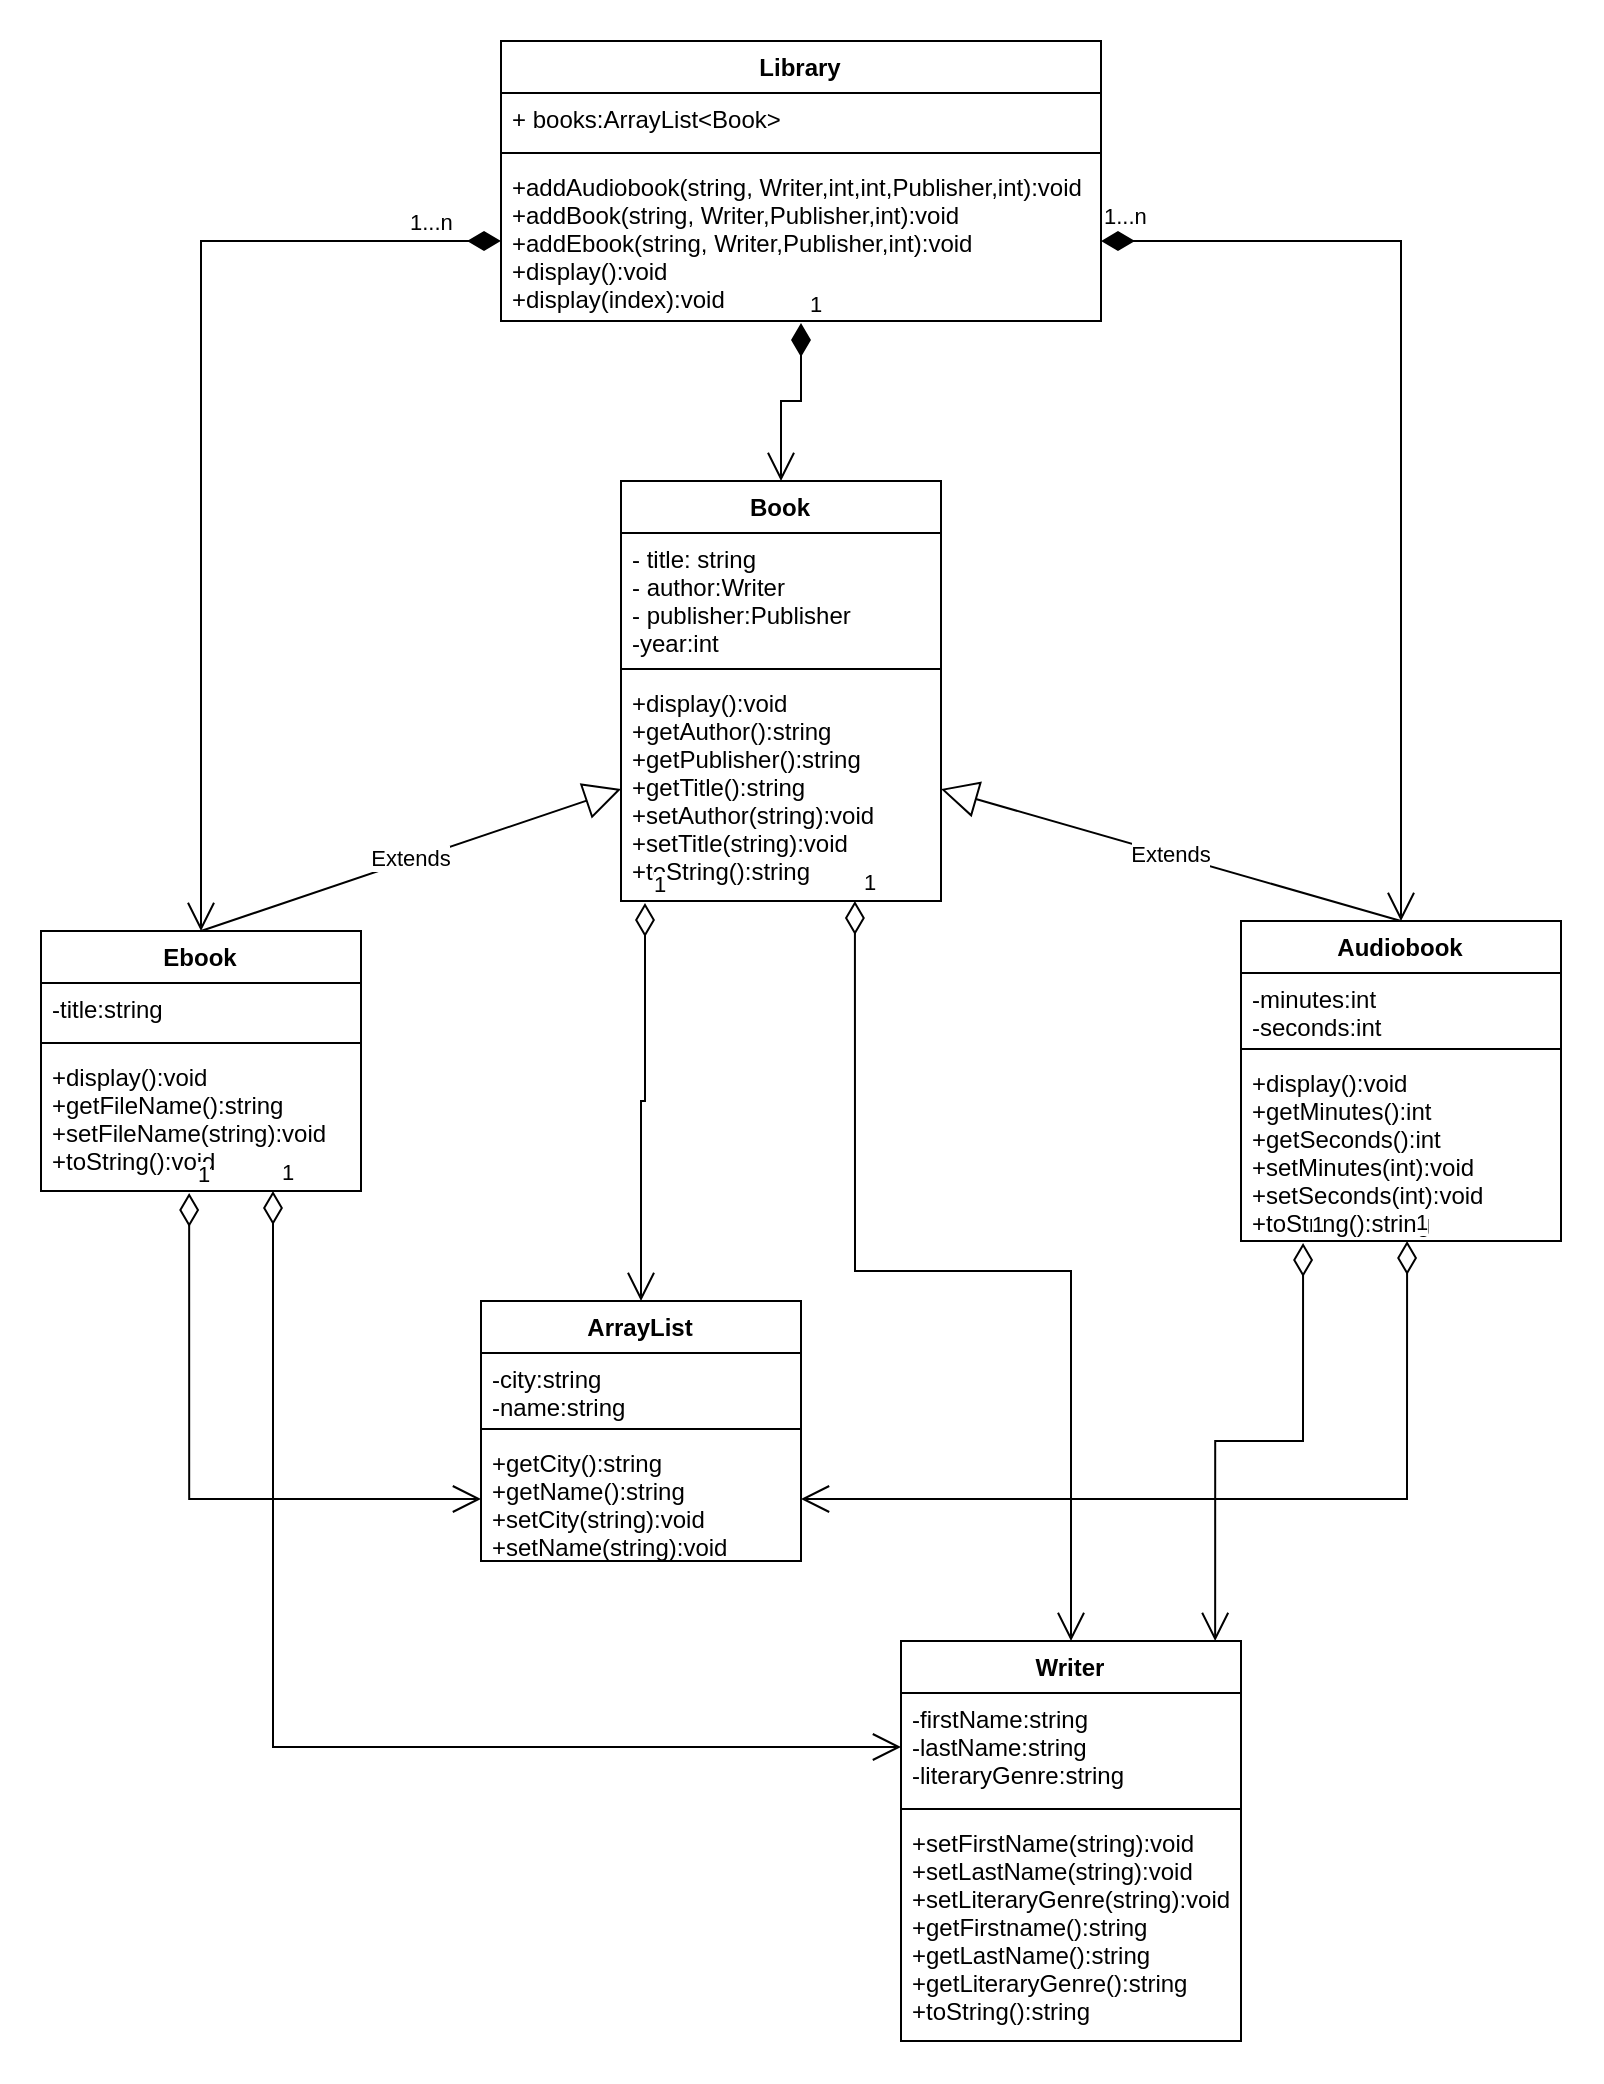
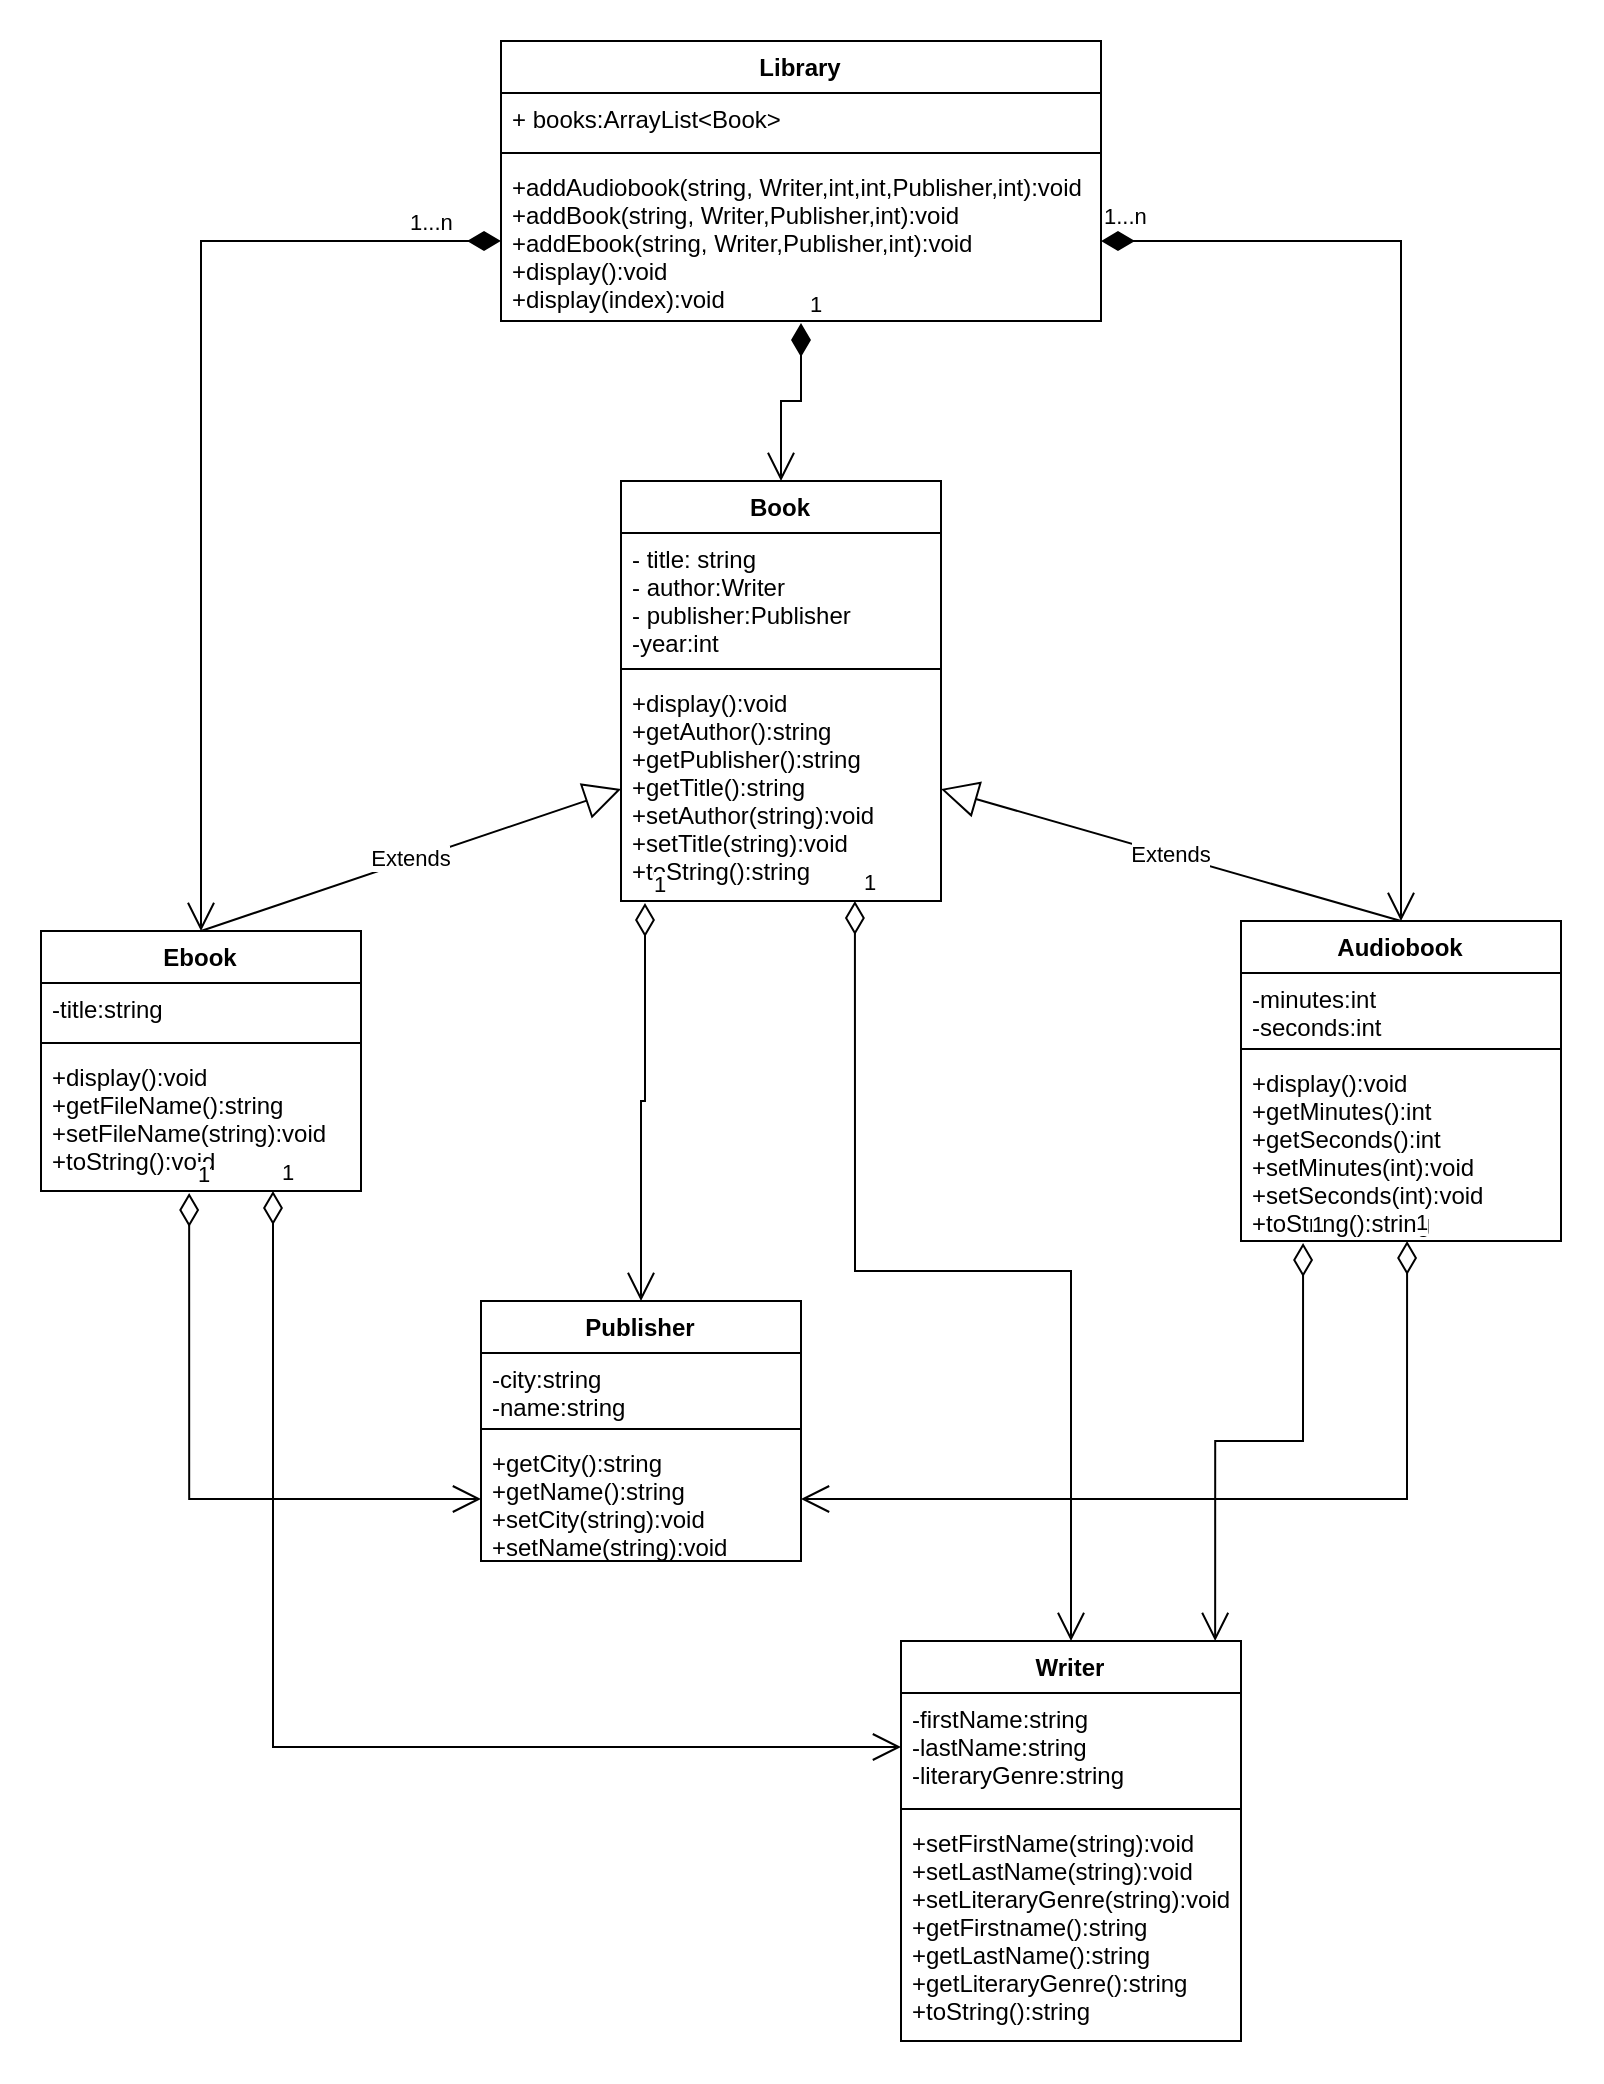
node "ArrayList": label "ArrayList" -> "Publisher"
